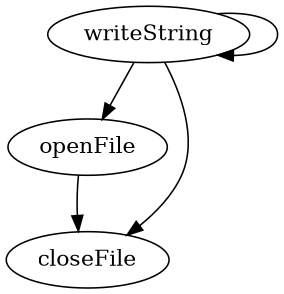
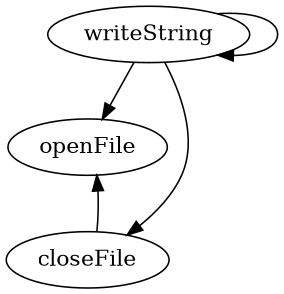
edge "openFile" -> "closeFile": reversed
